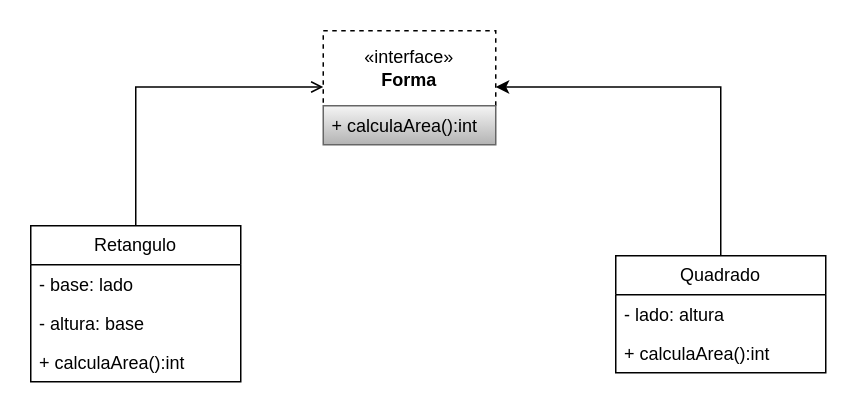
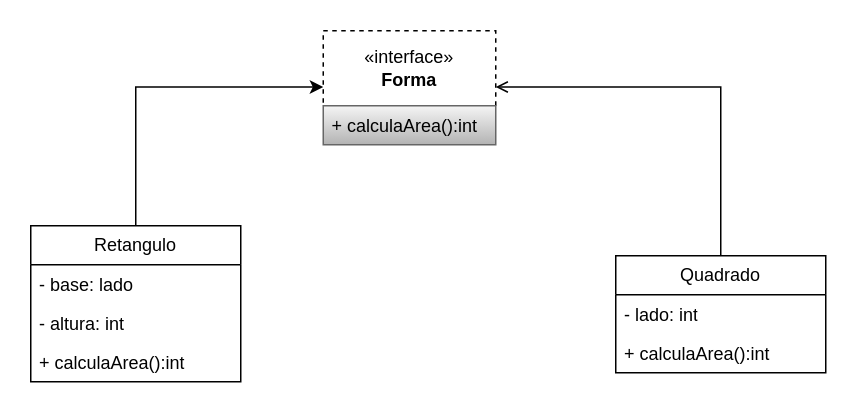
edge "Retangulo" -> "«interface» Forma": arrowhead open -> classic
edge "Quadrado" -> "«interface» Forma": arrowhead classic -> open
node "- lado: altura": label "- lado: altura" -> "- lado: int"
node "- altura: base": label "- altura: base" -> "- altura: int"
